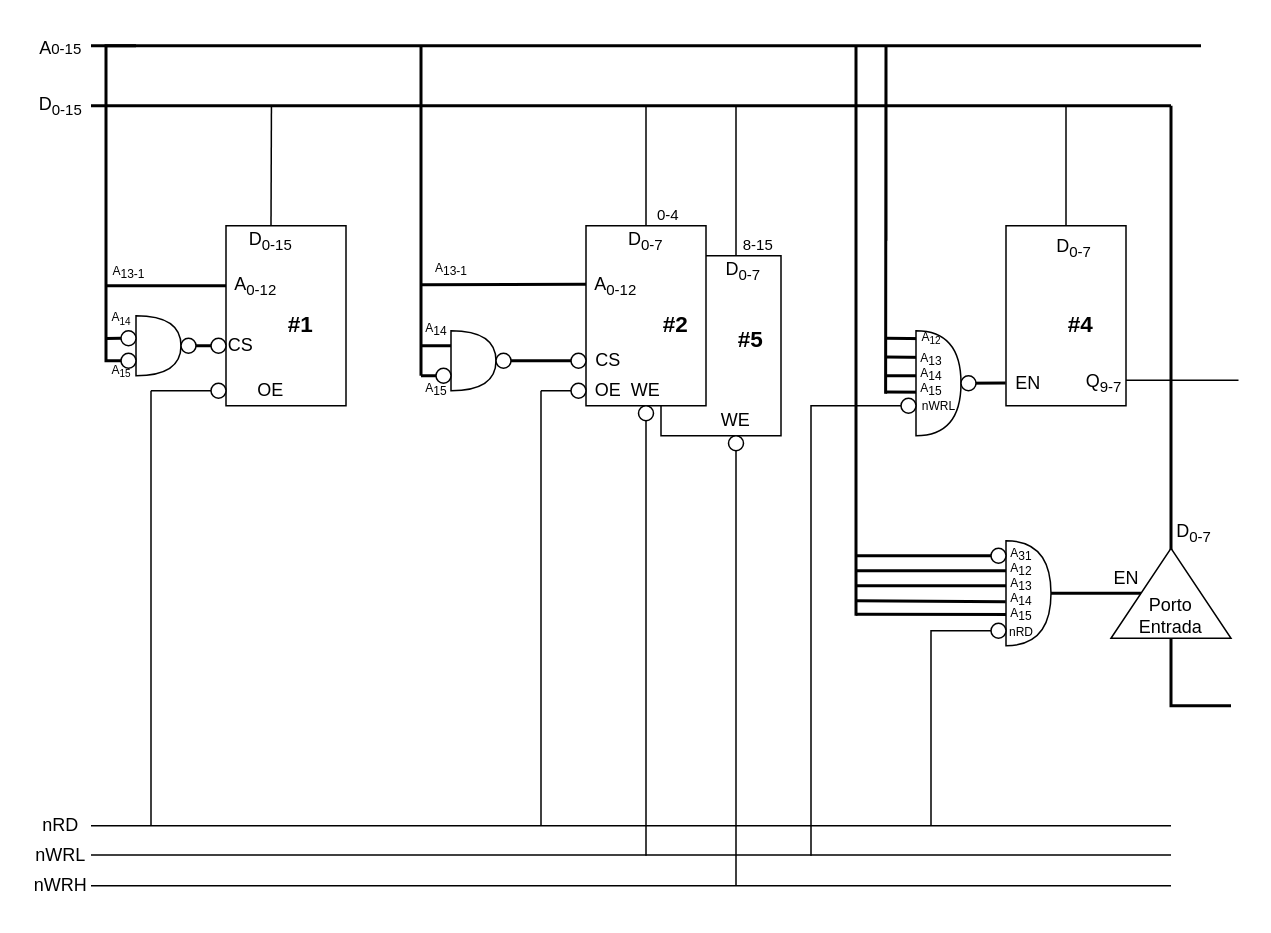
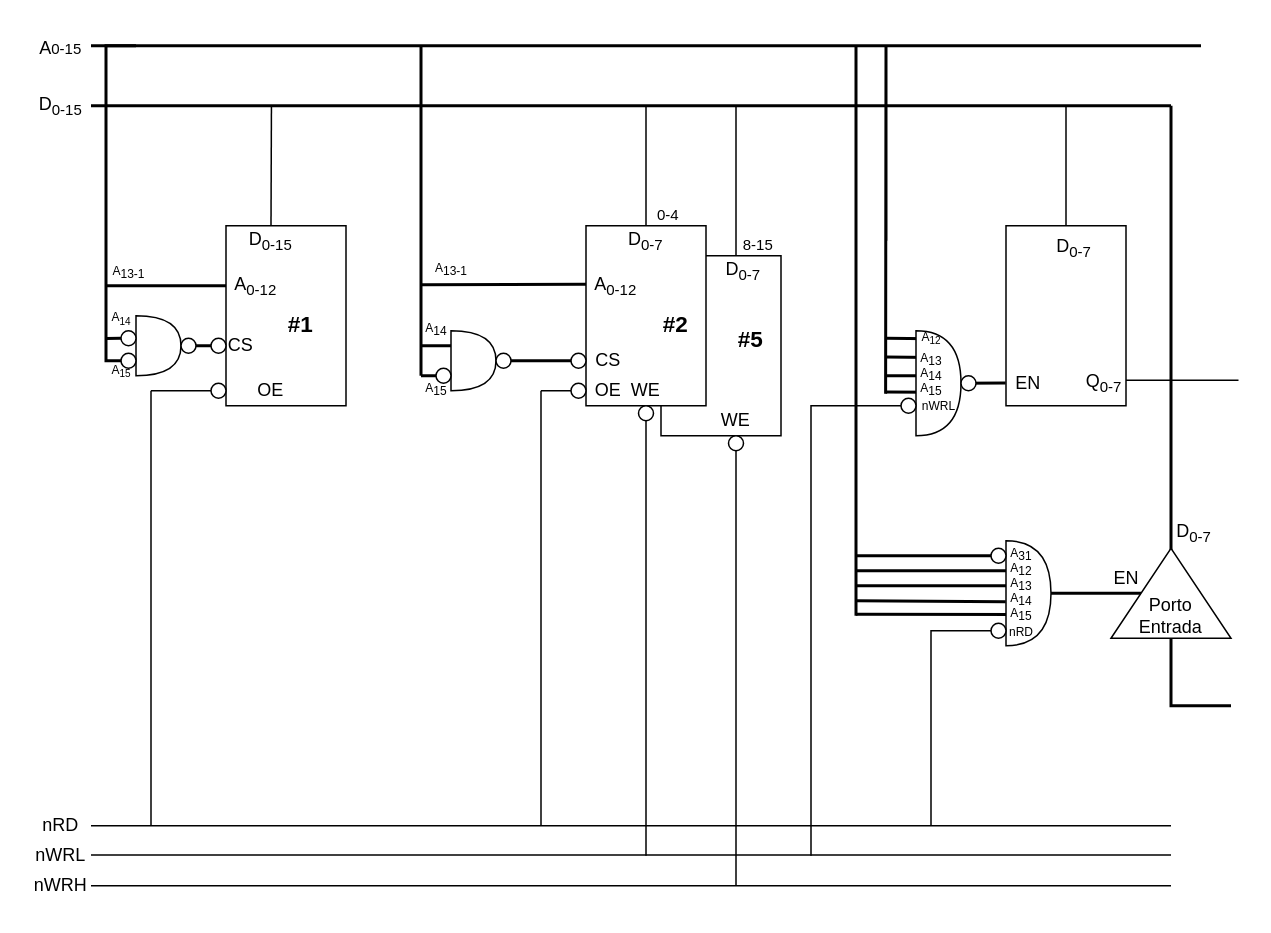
node "#4": removed
node "Q9-7": label "Q9-7" -> "Q0-7"
